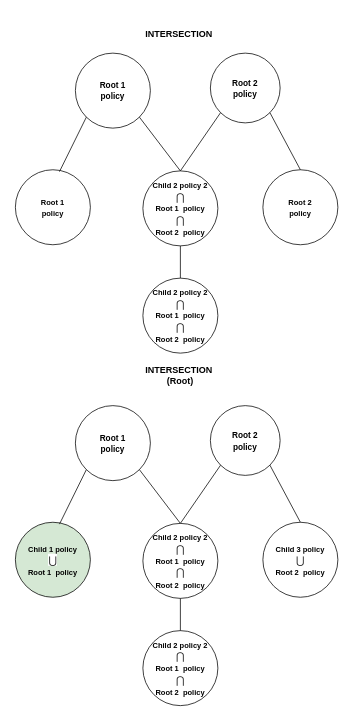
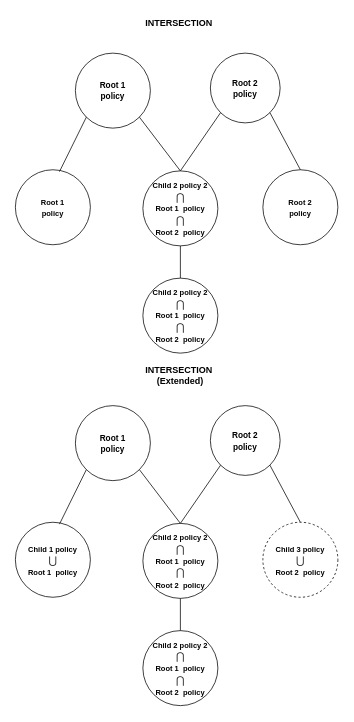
node "INTERSECTION": moved (180, 34) -> (180, 23)
node "INTERSECTION (Root)": label "INTERSECTION (Root)" -> "INTERSECTION (Extended)"
node "Child 1 policy ⋃ Root 1 policy": fillcolor #d5e8d4 -> #ffffff
node "Child 3 policy ⋃ Root 2 policy": style solid -> dashed
